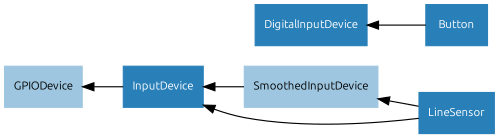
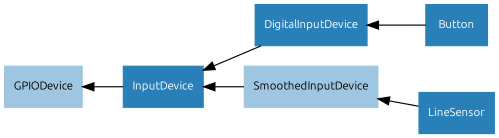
edge "LineSensor" -> "InputDevice": now "DigitalInputDevice" -> "InputDevice"
